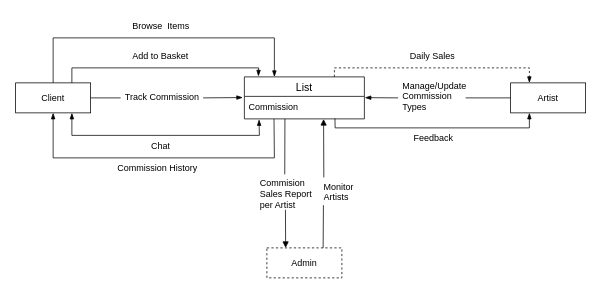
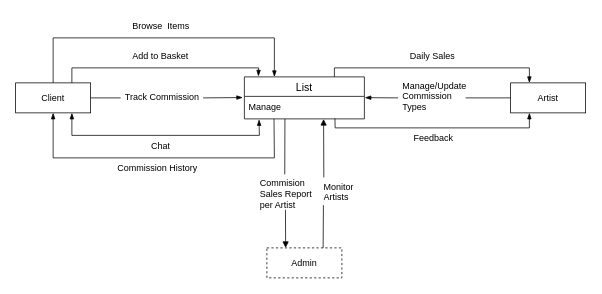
edge "List" -> "Artist": style dashed -> solid
node "Commission": label "Commission" -> "Manage"
